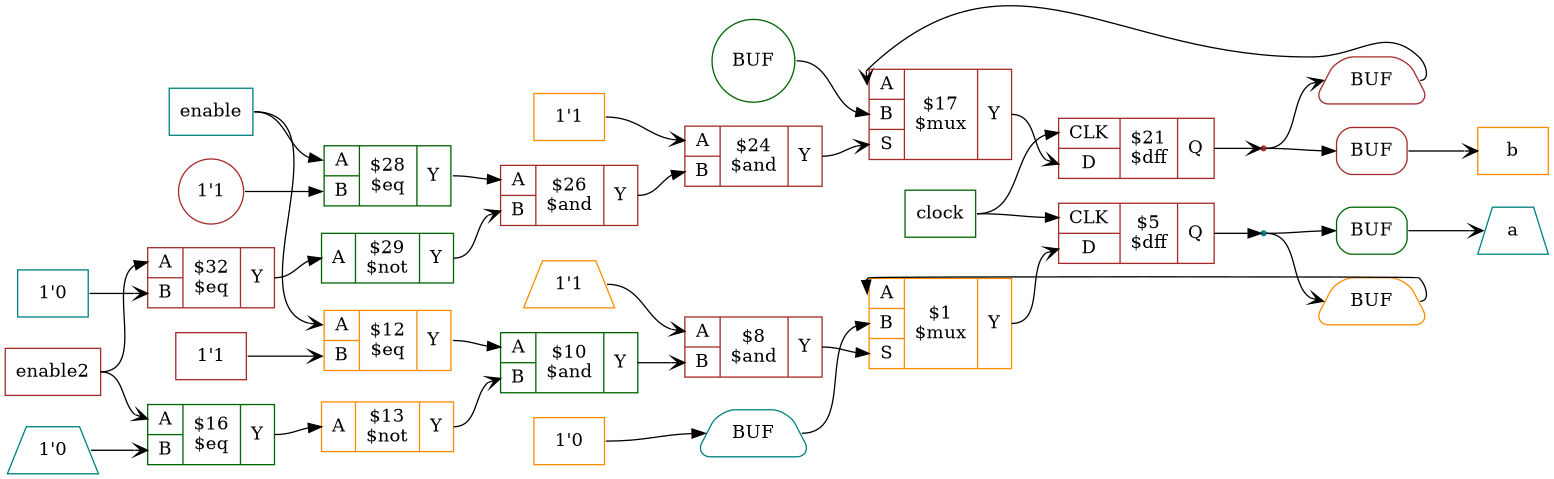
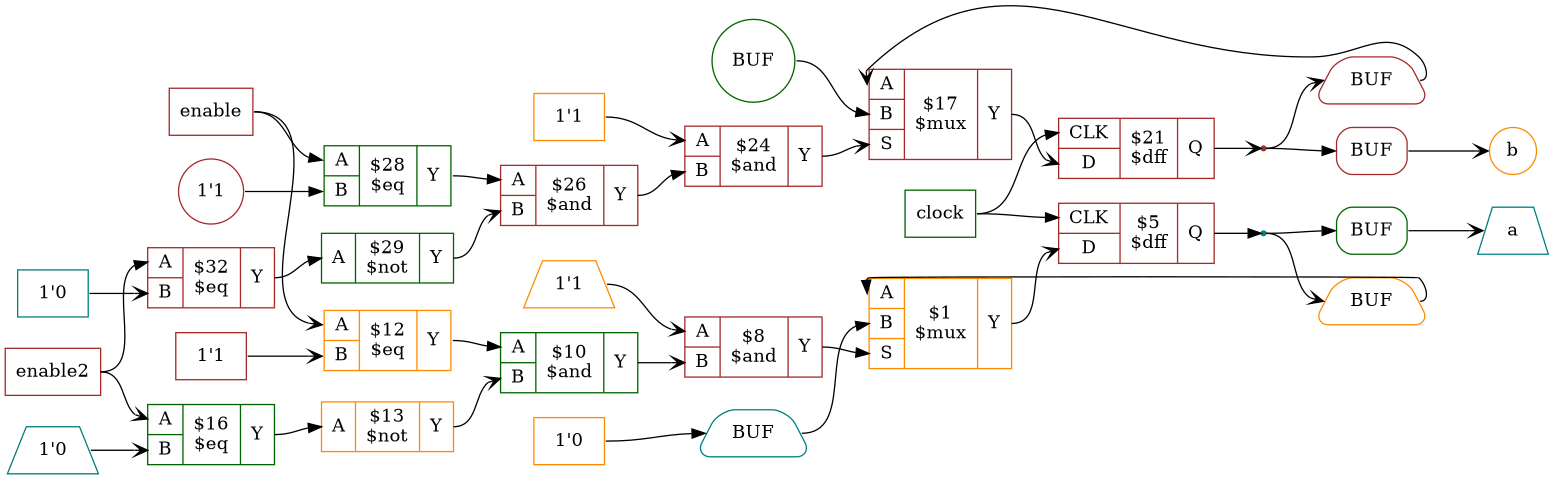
node "enable": color teal -> brown
node "b": shape box -> circle
